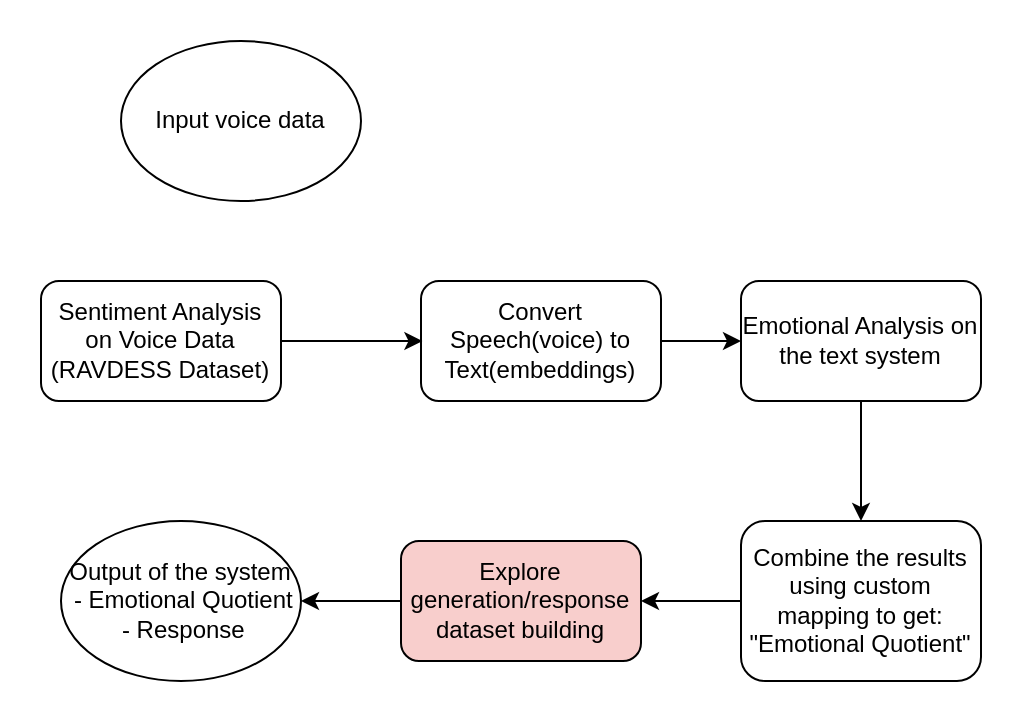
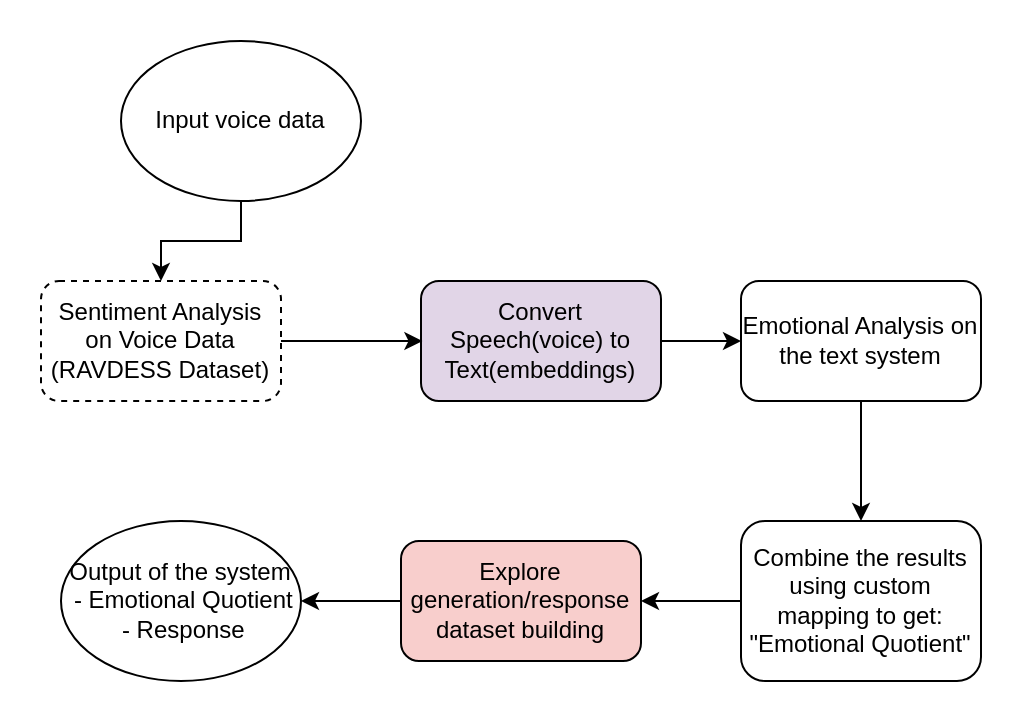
edge "Input voice data" -> "Sentiment Analysis on Voice Data (RAVDESS Dataset)": added
node "Sentiment Analysis on Voice Data (RAVDESS Dataset)": style solid -> dashed
node "Convert Speech(voice) to Text(embeddings)": fillcolor #ffffff -> #e1d5e7
